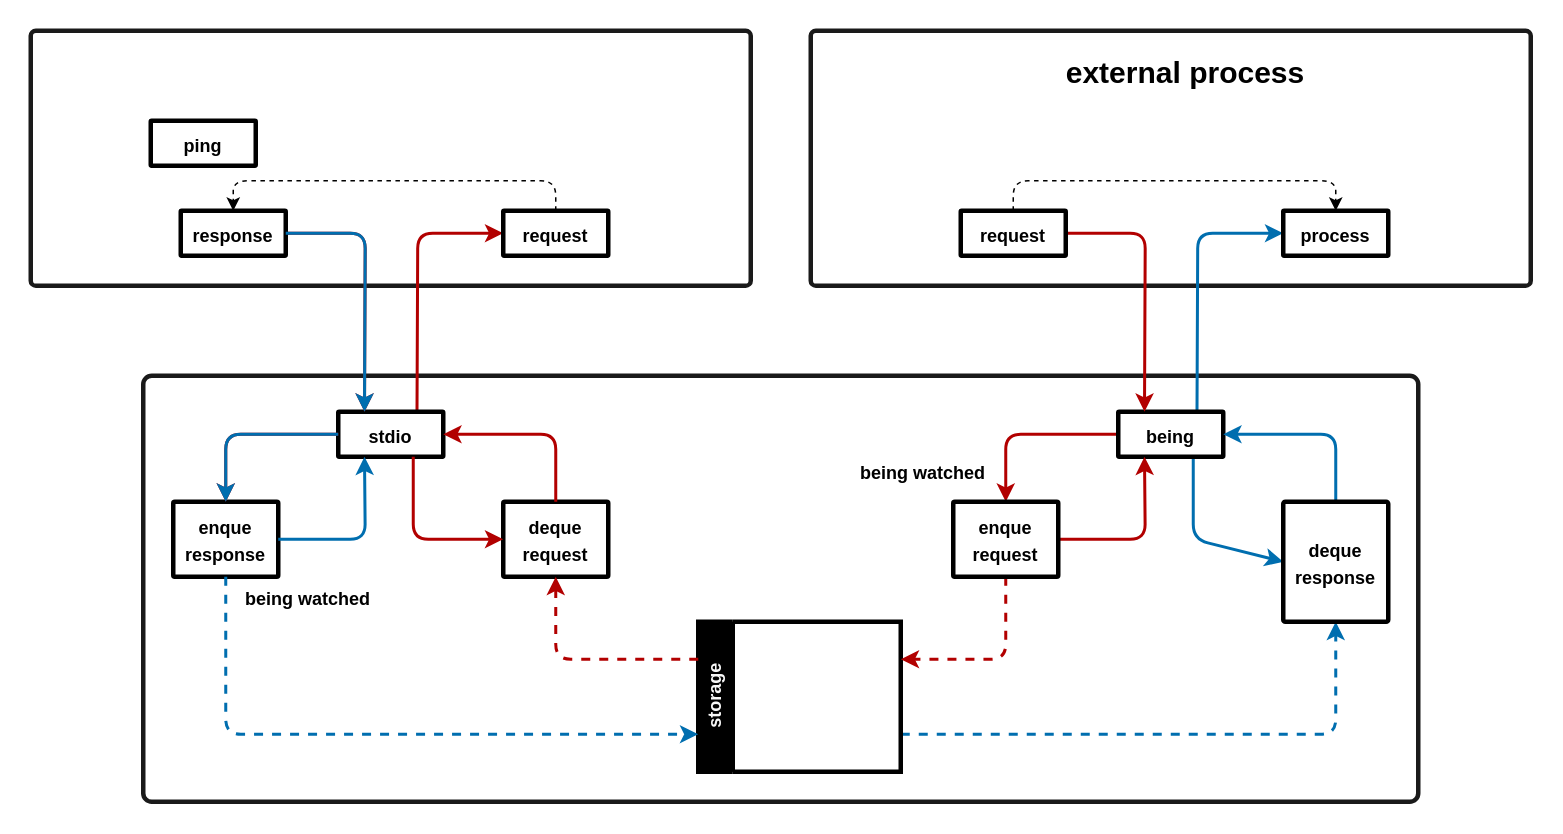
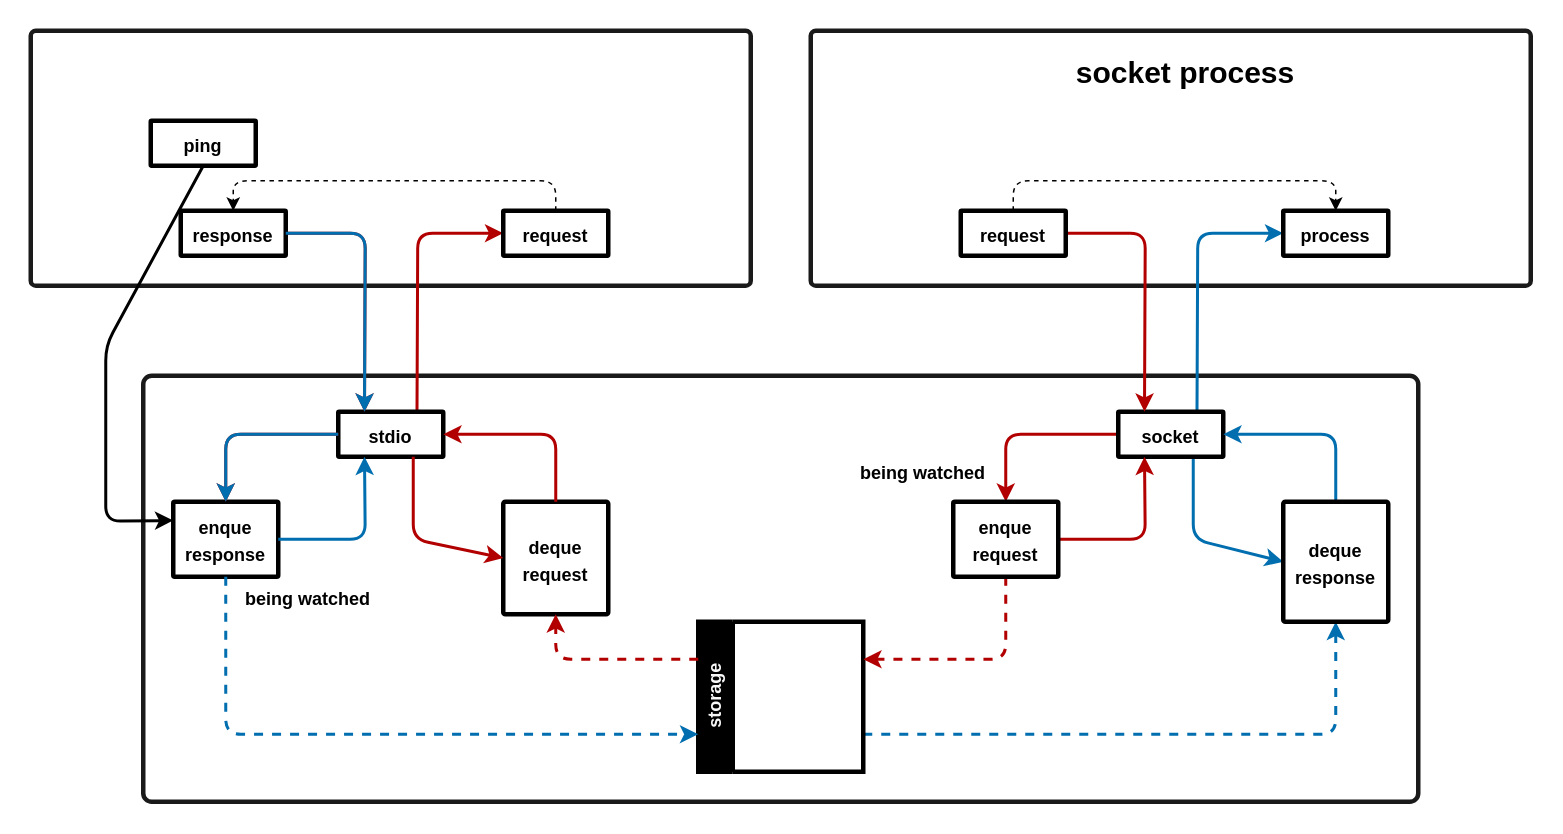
node "external process": label "external process" -> "socket process"
edge "ping" -> "enque response": added
node "being": label "being" -> "socket"
node "deque request": size 105x75 -> 105x113
node "storage": size 203x150 -> 165x150
